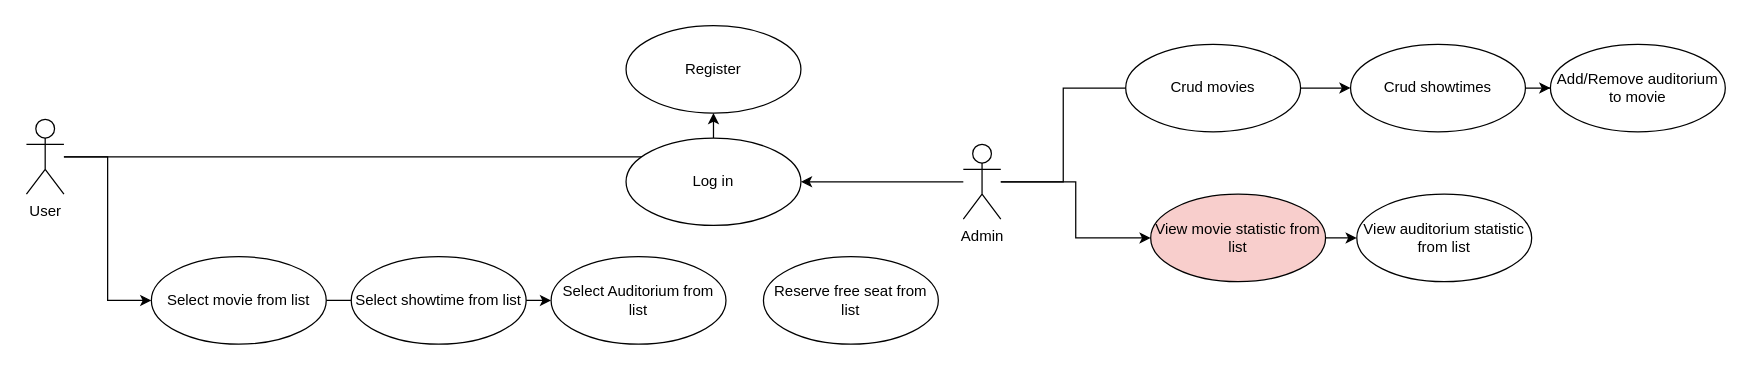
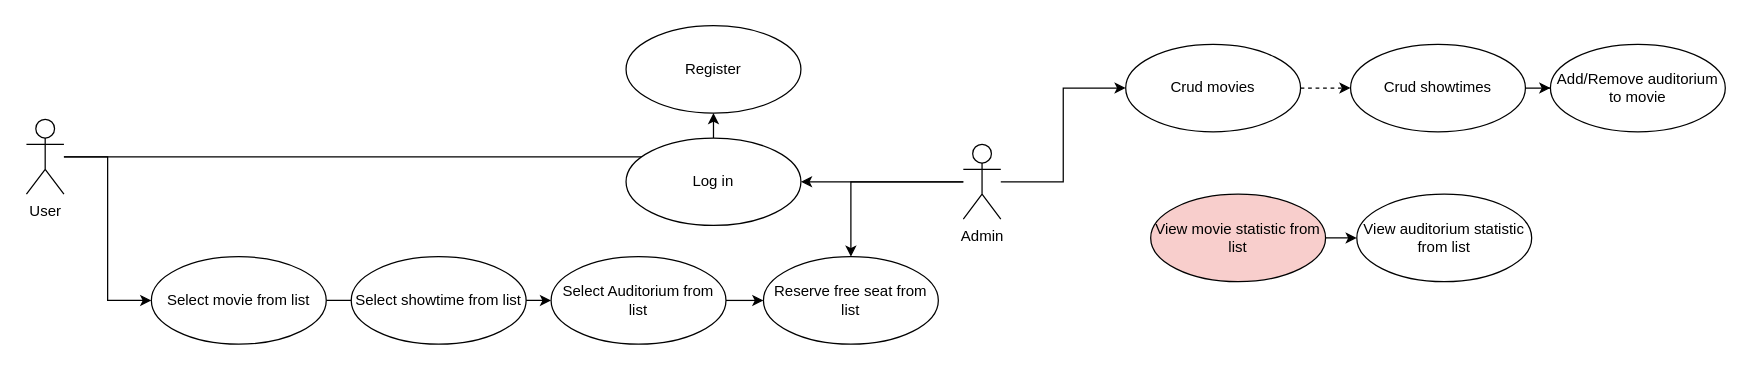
edge "Crud movies" -- "Admin": arrowhead none -> classic
edge "Crud movies" -> "Crud showtimes": style solid -> dashed
edge "Admin" -> "View movie statistic from list": now "Admin" -> "Reserve free seat from list"
edge "Select Auditorium from list" -> "Reserve free seat from list": added
